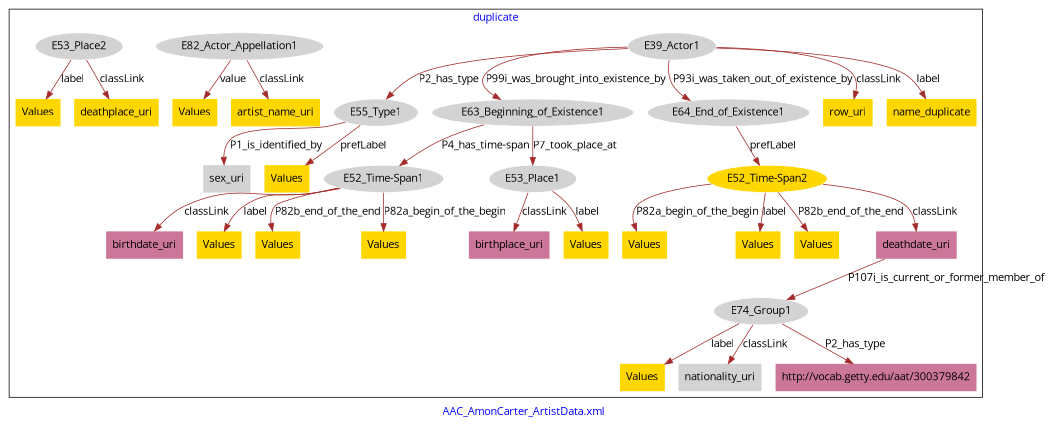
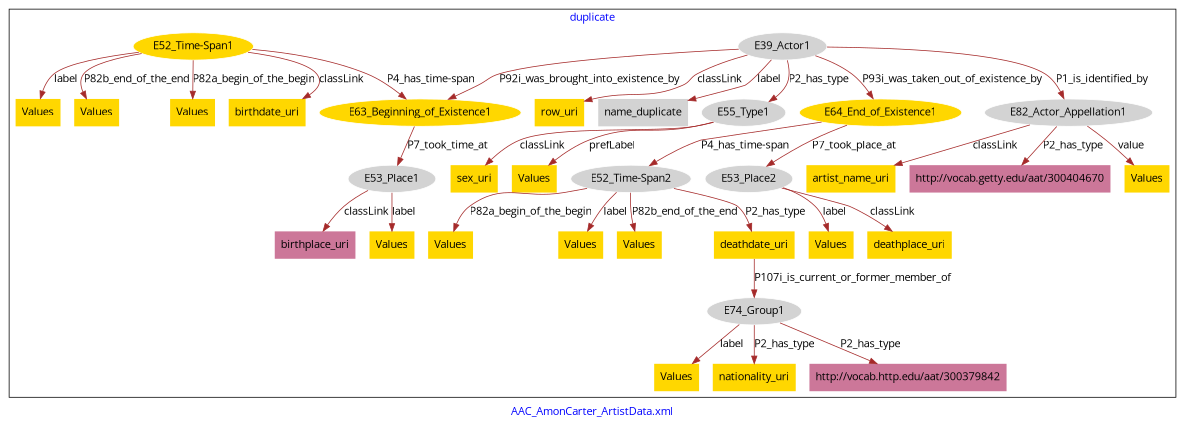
edge "E39_Actor1" -> "E82_Actor_Appellation1": added, label "P1_is_identified_by"
edge "E39_Actor1" -> "E63_Beginning_of_Existence1": label "P99i_was_brought_into_existence_by" -> "P92i_was_brought_into_existence_by"
node "E63_Beginning_of_Existence1": fillcolor lightgray -> gold
node "E64_End_of_Existence1": fillcolor lightgray -> gold
node "name_duplicate": fillcolor gold -> lightgray
edge "E63_Beginning_of_Existence1" -> "E52_Time-Span1": reversed
edge "E64_End_of_Existence1" -> "E53_Place2": added, label "P7_took_place_at"
edge "E55_Type1" -> "sex_uri": label "P1_is_identified_by" -> "classLink"
edge "E63_Beginning_of_Existence1" -> "E53_Place1": label "P7_took_place_at" -> "P7_took_time_at"
edge "E64_End_of_Existence1" -> "E52_Time-Span2": label "prefLabel" -> "P4_has_time-span"
node "sex_uri": fillcolor lightgray -> gold
node "E52_Time-Span1": fillcolor lightgray -> gold
node "E52_Time-Span2": fillcolor gold -> lightgray
node "http://vocab.getty.edu/aat/300404670": added
edge "E52_Time-Span2" -> "deathdate_uri": label "classLink" -> "P2_has_type"
node "birthdate_uri": fillcolor #cc7799 -> gold
node "deathdate_uri": fillcolor #cc7799 -> gold
edge "E74_Group1" -> "nationality_uri": label "classLink" -> "P2_has_type"
node "nationality_uri": fillcolor lightgray -> gold
node "http://vocab.getty.edu/aat/300379842": label "http://vocab.getty.edu/aat/300379842" -> "http://vocab.http.edu/aat/300379842"
